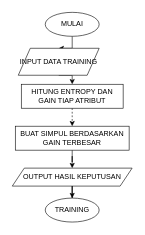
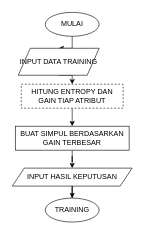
node "HITUNG ENTROPY DAN GAIN TIAP ATRIBUT": style solid -> dashed
edge "HITUNG ENTROPY DAN GAIN TIAP ATRIBUT" -> "BUAT SIMPUL BERDASARKAN GAIN TERBESAR": style dashed -> solid
node "OUTPUT HASIL KEPUTUSAN": label "OUTPUT HASIL KEPUTUSAN" -> "INPUT HASIL KEPUTUSAN"
